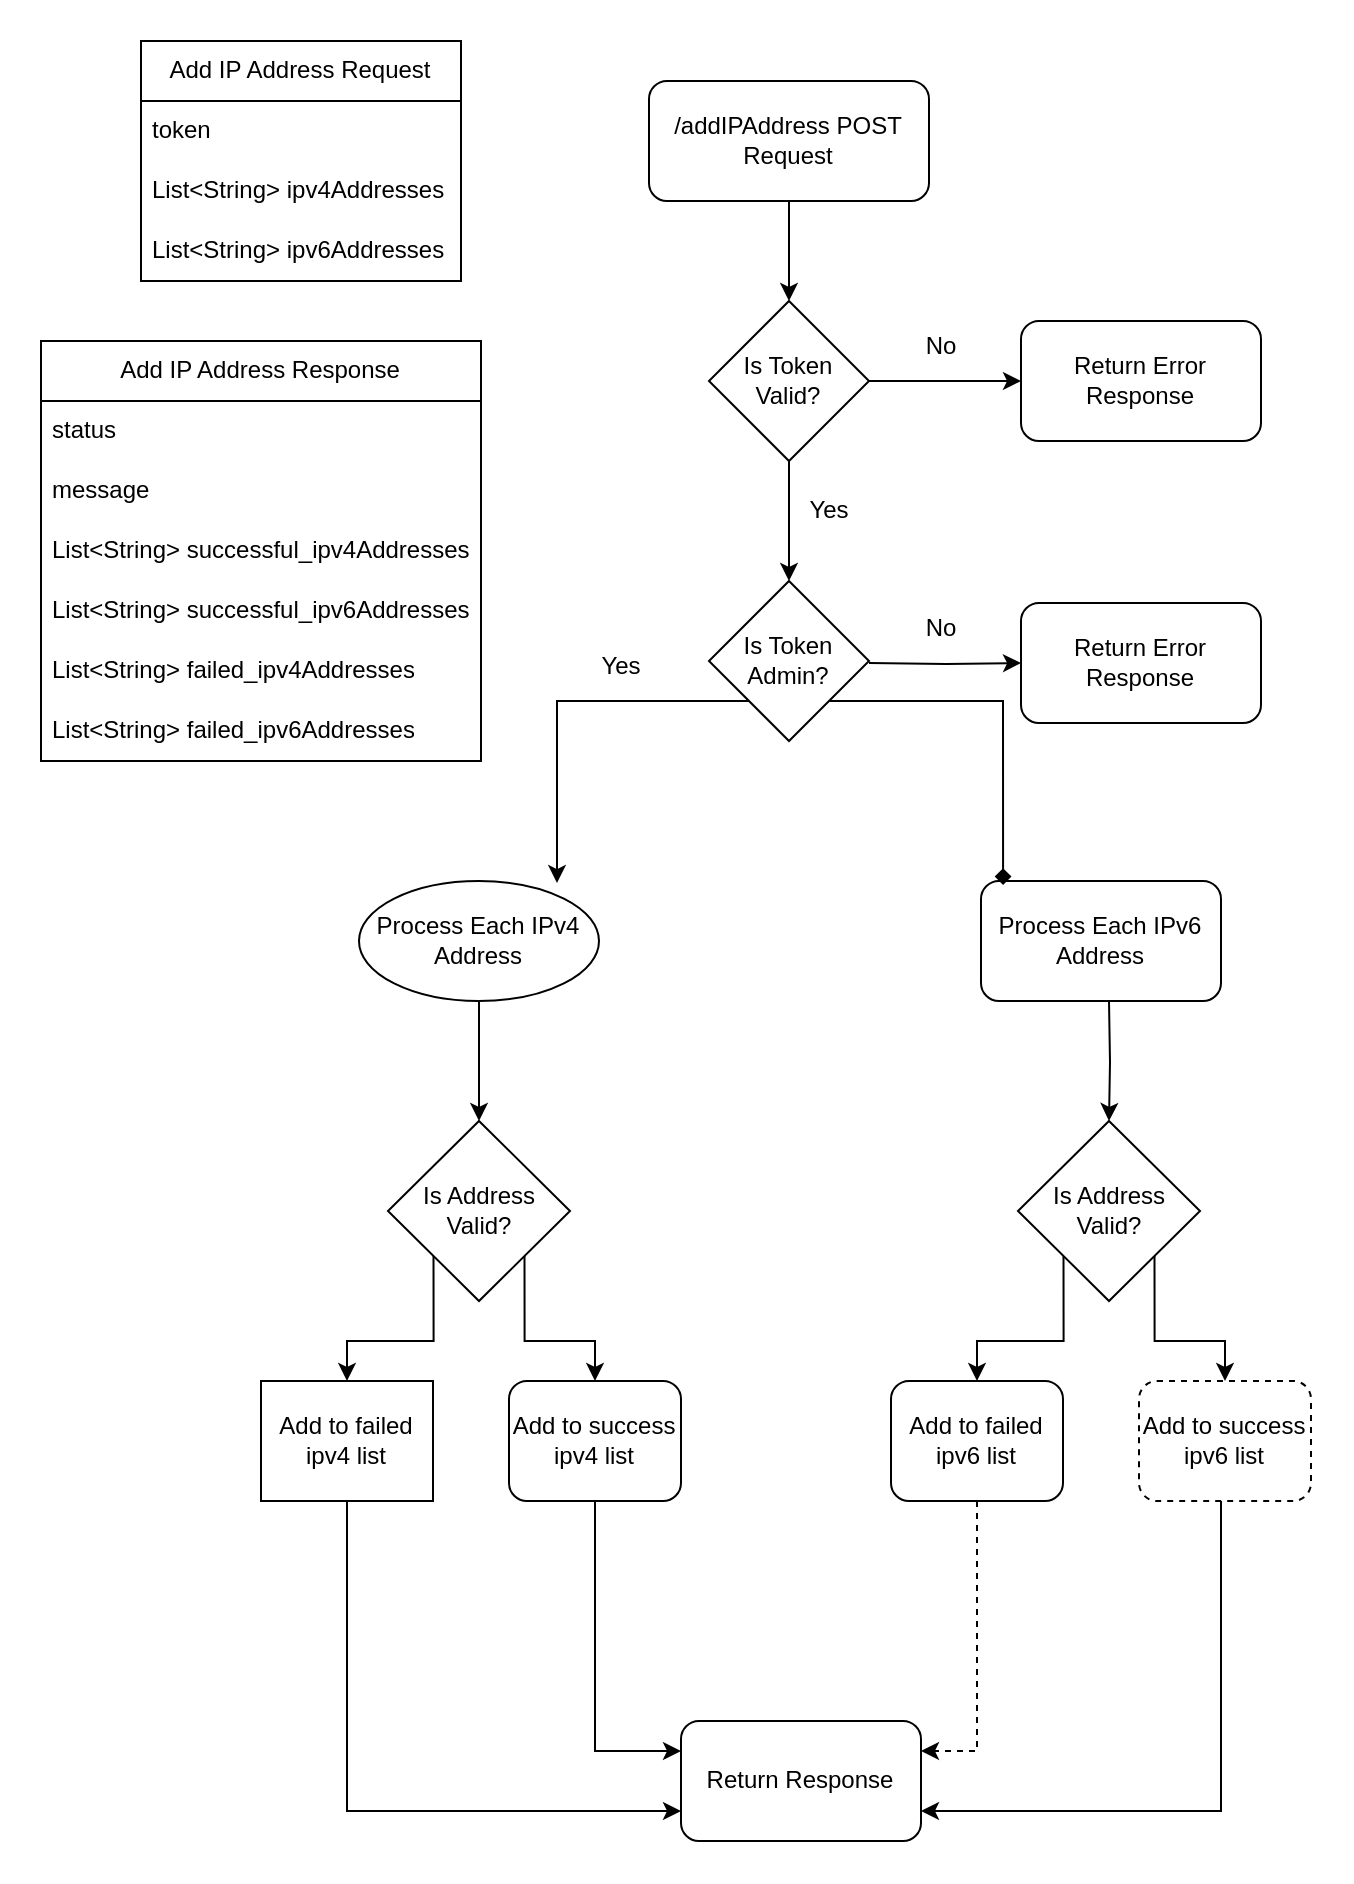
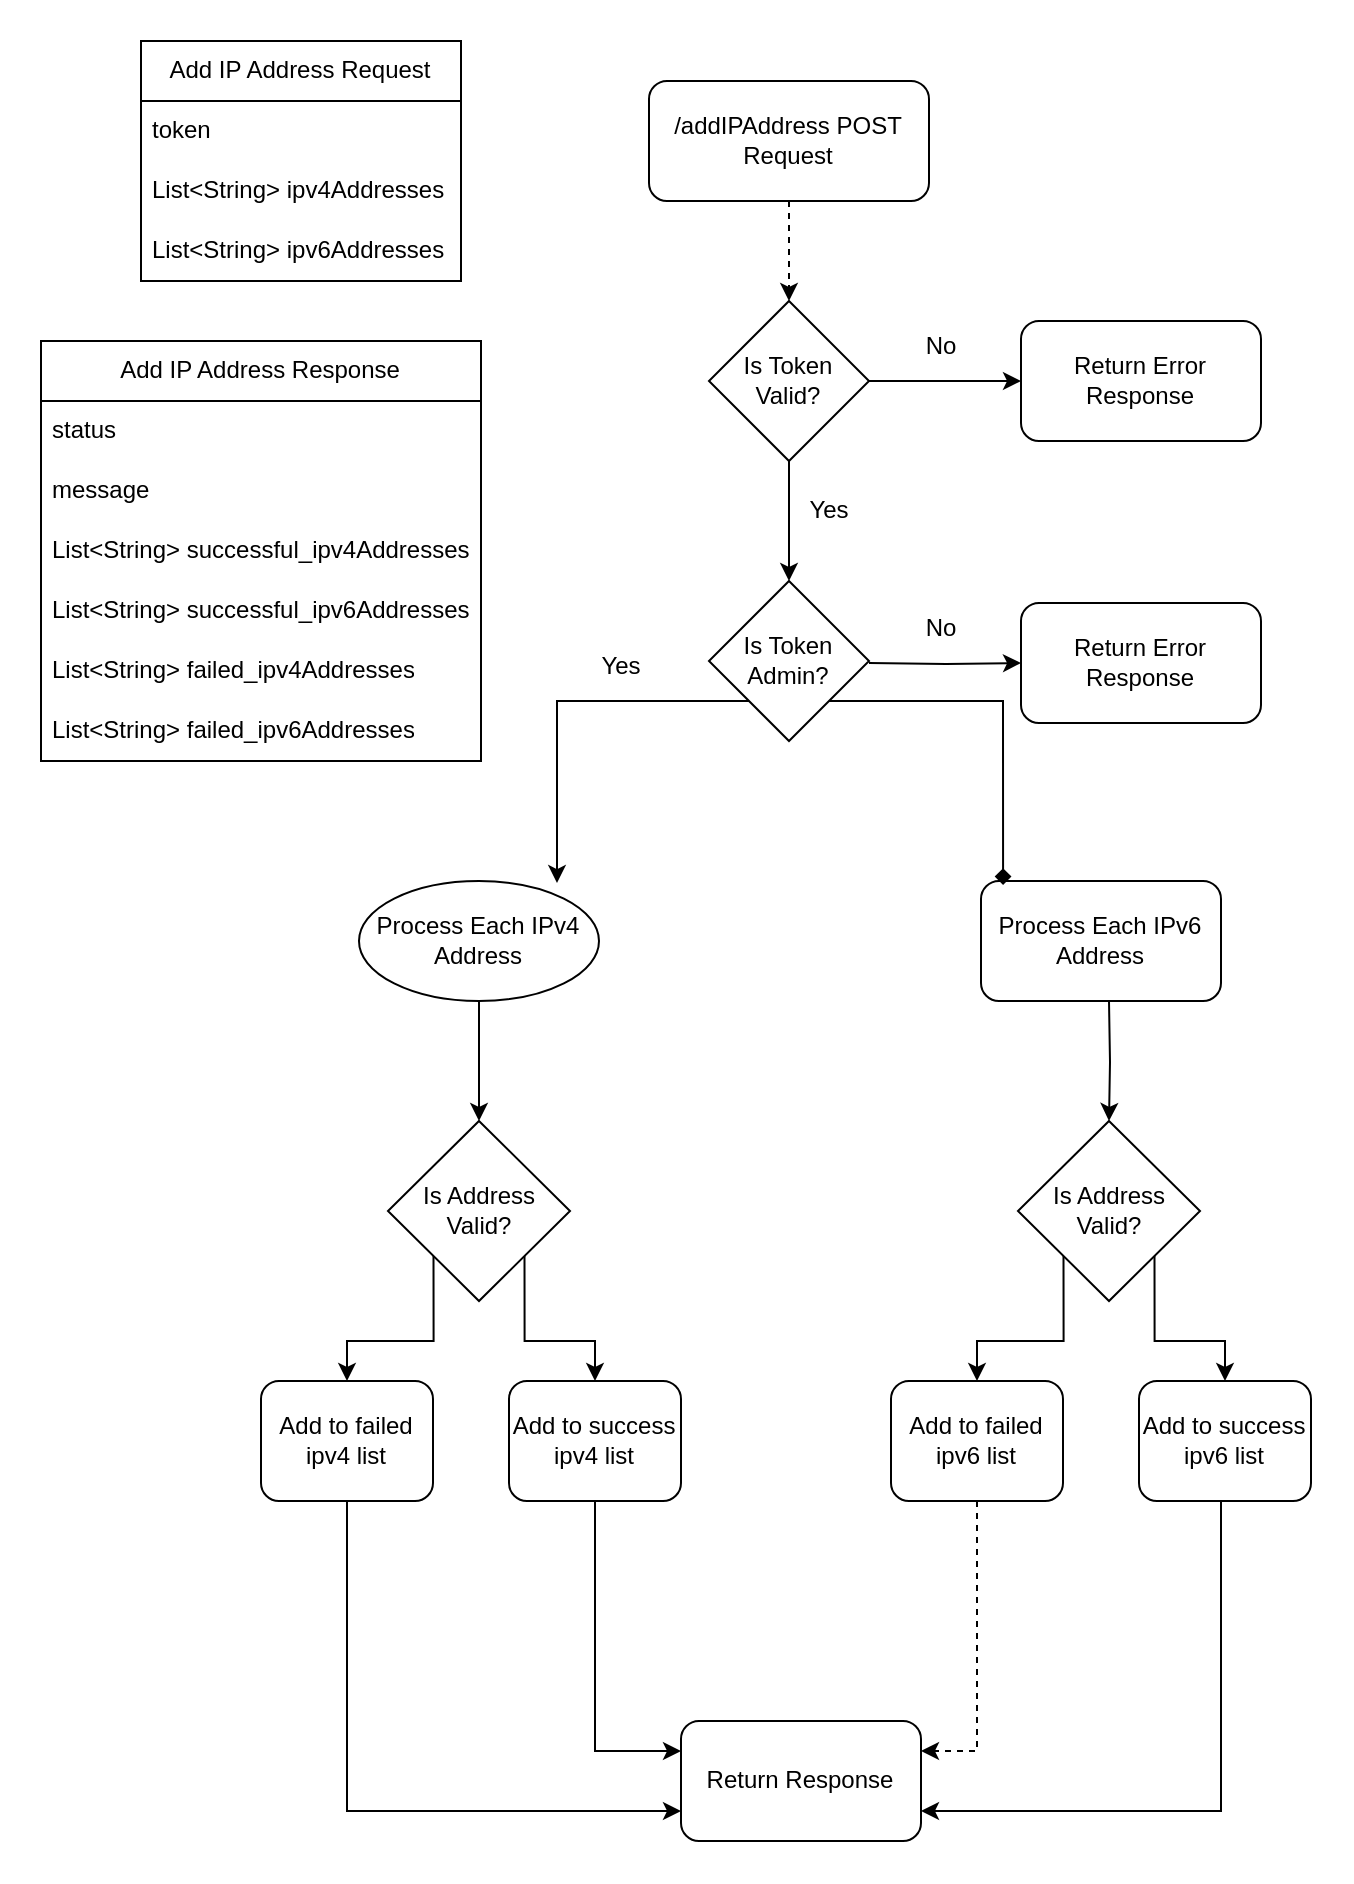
edge "/addIPAddress POST Request" -> "Is Token Valid?": style solid -> dashed
node "Add to failed ipv4 list": shape rectangle -> rounded rectangle
node "Add to success ipv6 list": style dashed -> solid
